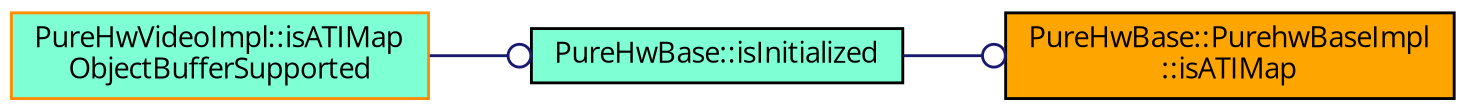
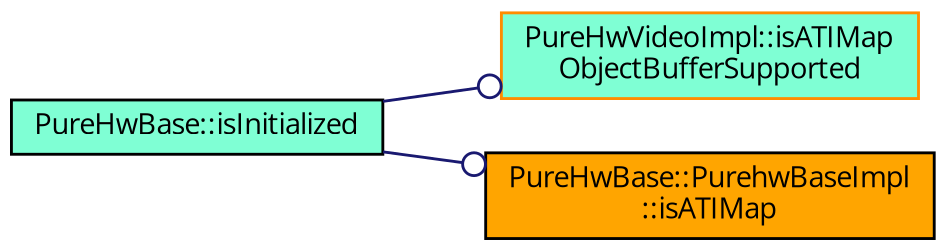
edge "PureHwVideoImpl::isATIMap ObjectBufferSupported" -> "PureHwBase::isInitialized": reversed
